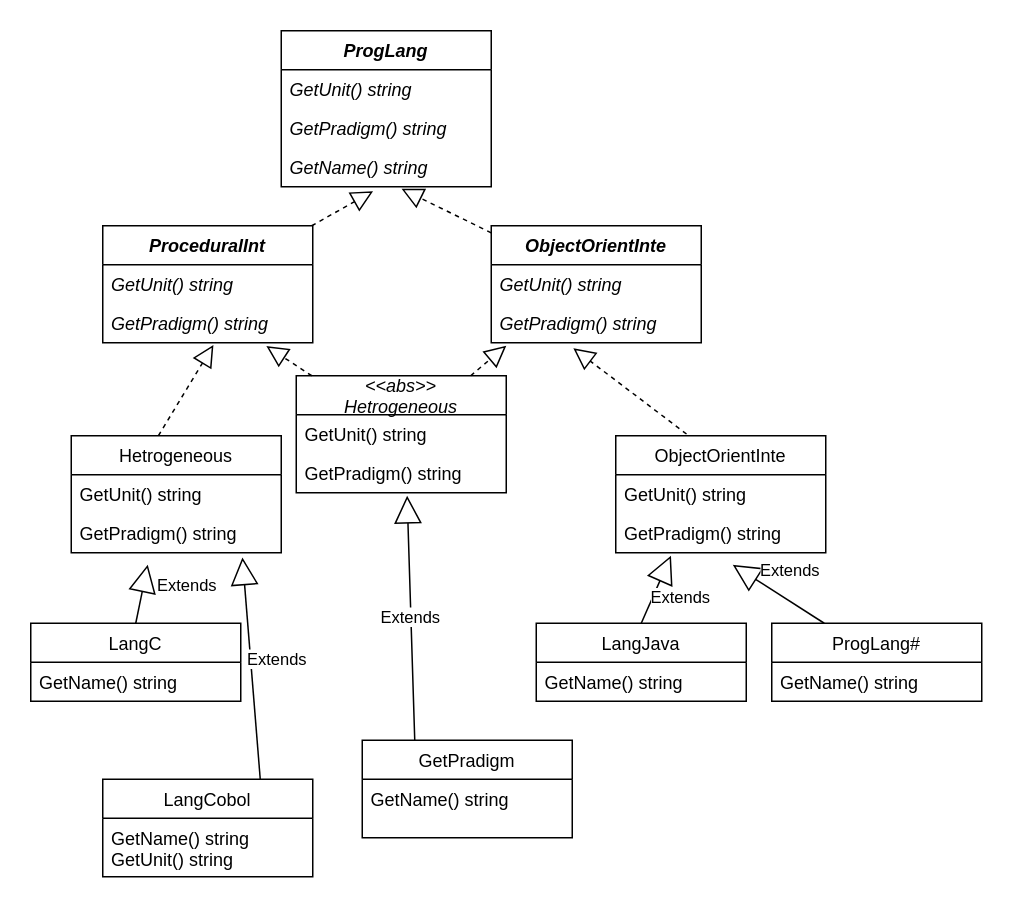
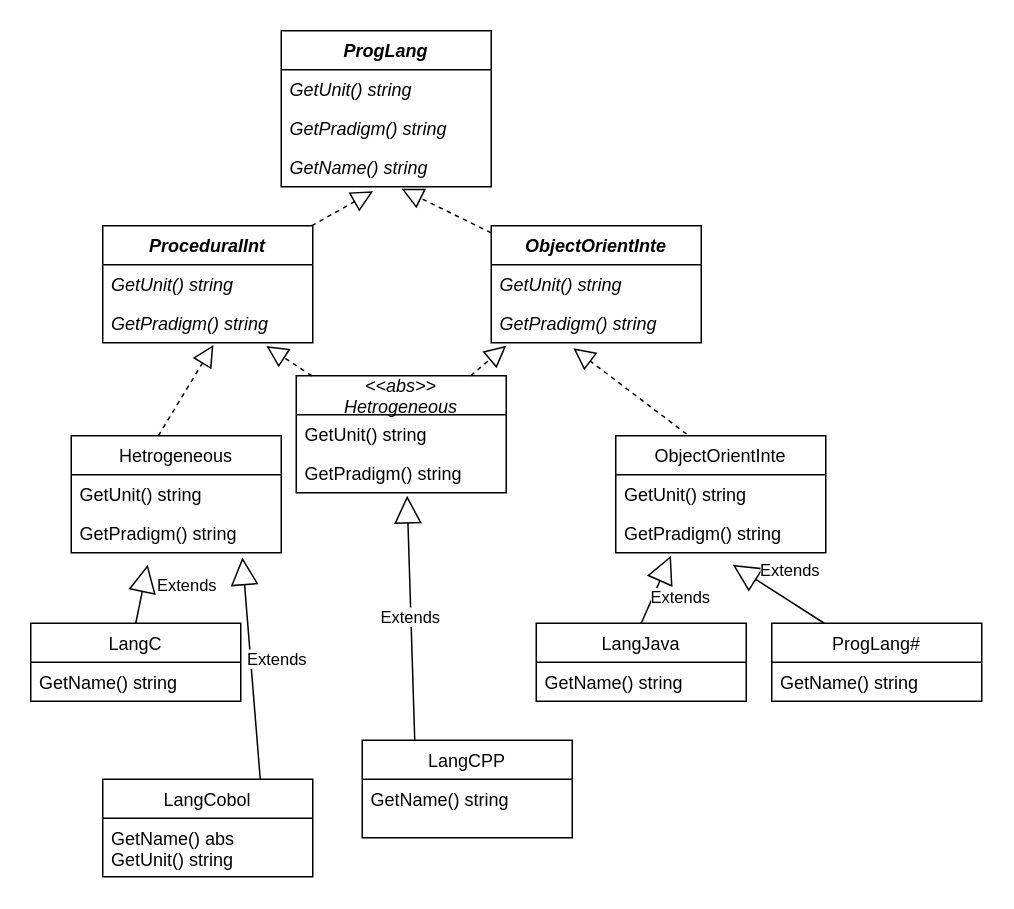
node "GetPradigm": label "GetPradigm" -> "LangCPP"
node "GetName() string GetUnit() string": label "GetName() string GetUnit() string" -> "GetName() abs GetUnit() string"
